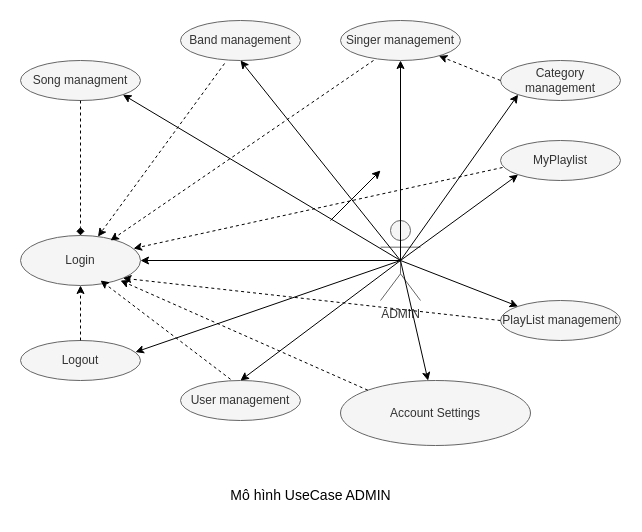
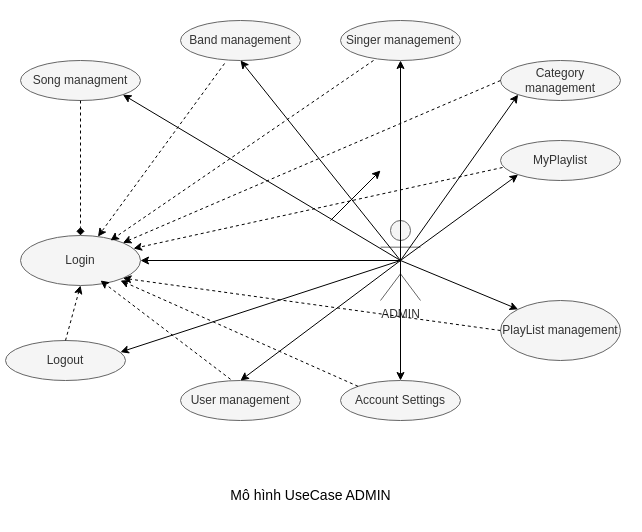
edge "Category management" -> "Singer management": now "Category management" -> "Login"
node "PlayList management": size 120x40 -> 120x60
node "Logout": moved (81, 361) -> (66, 361)
node "Account Settings": size 190x65 -> 120x40
